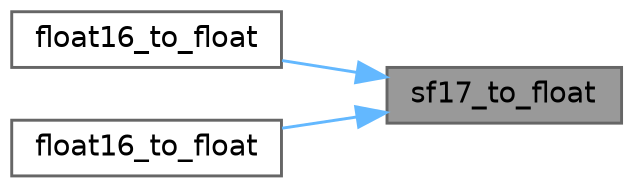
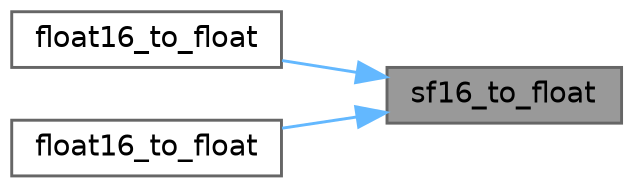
node "sf17_to_float": label "sf17_to_float" -> "sf16_to_float"
